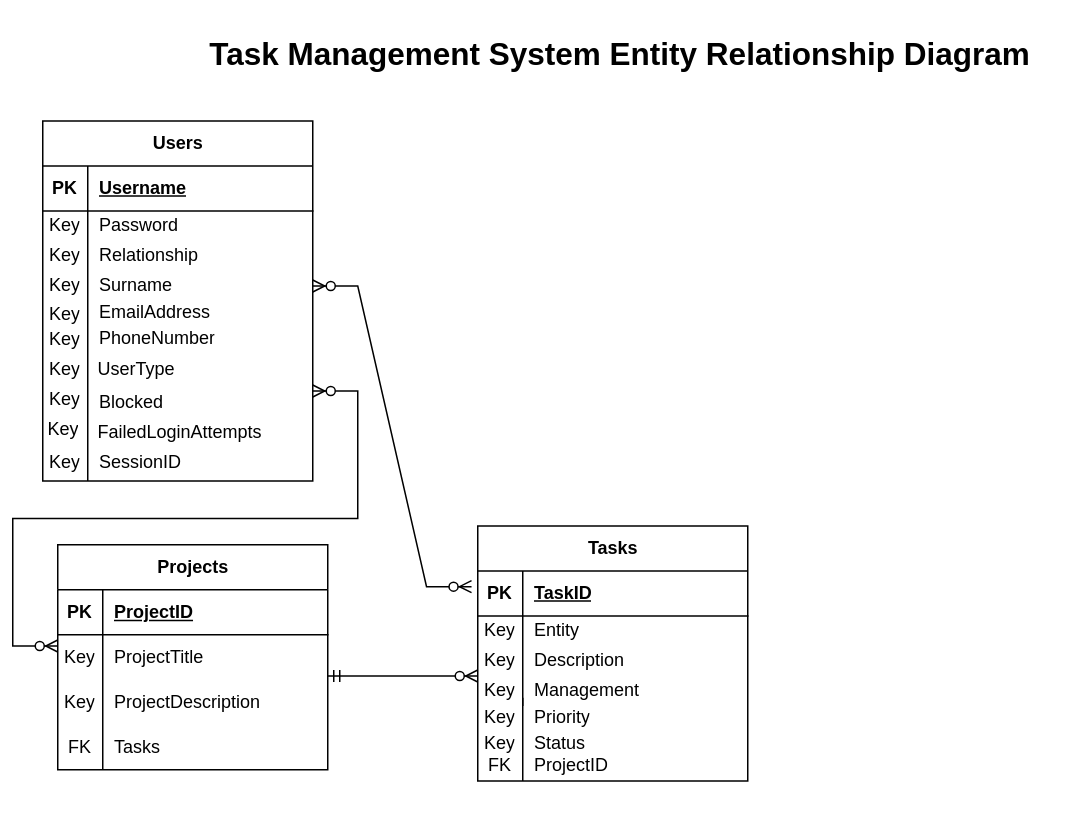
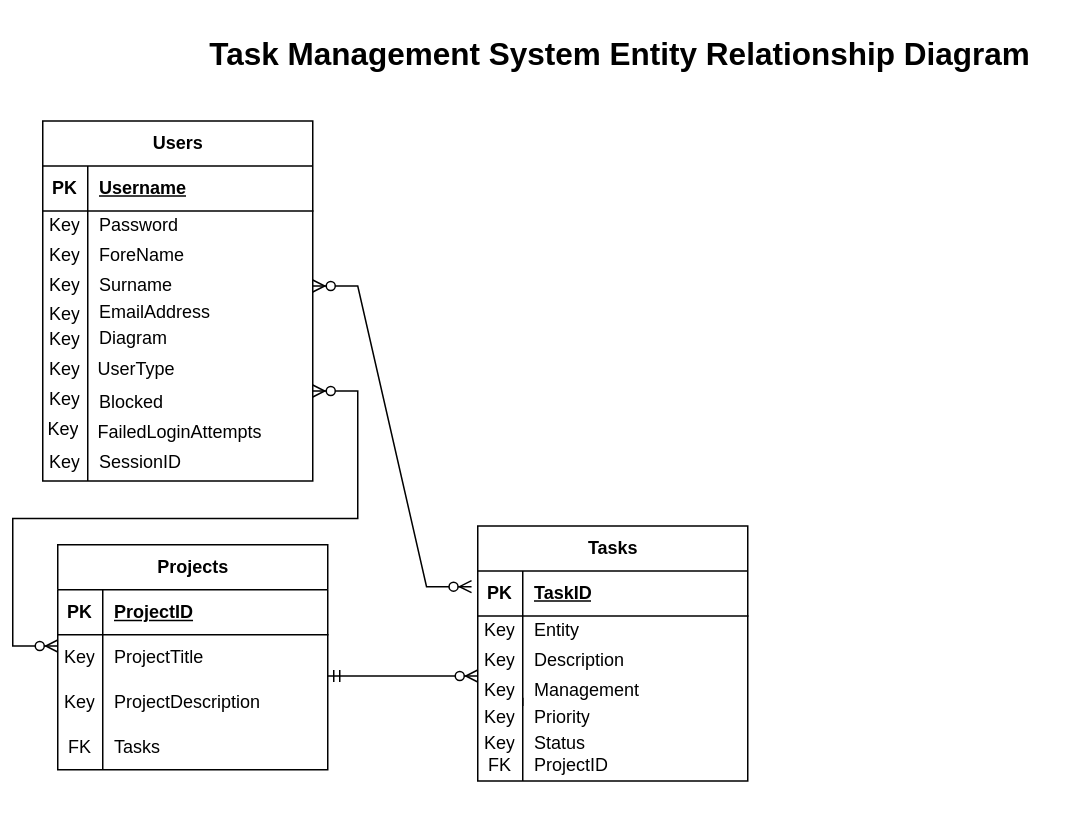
node "Relationship": label "Relationship" -> "ForeName"
node "PhoneNumber": label "PhoneNumber" -> "Diagram"
